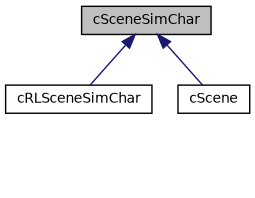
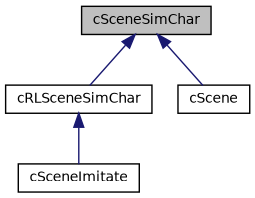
node "cSceneImitate": added
